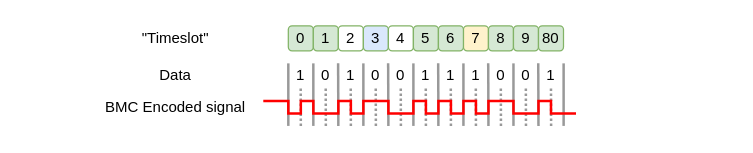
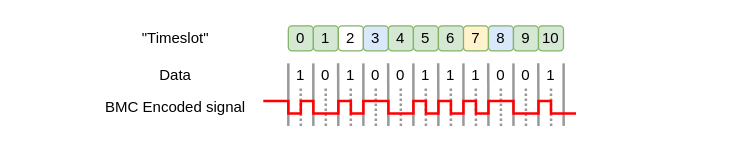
node "4": fillcolor #ffffff -> #d5e8d4
node "8": fillcolor #d5e8d4 -> #dae8fc
node "80": label "80" -> "10"
